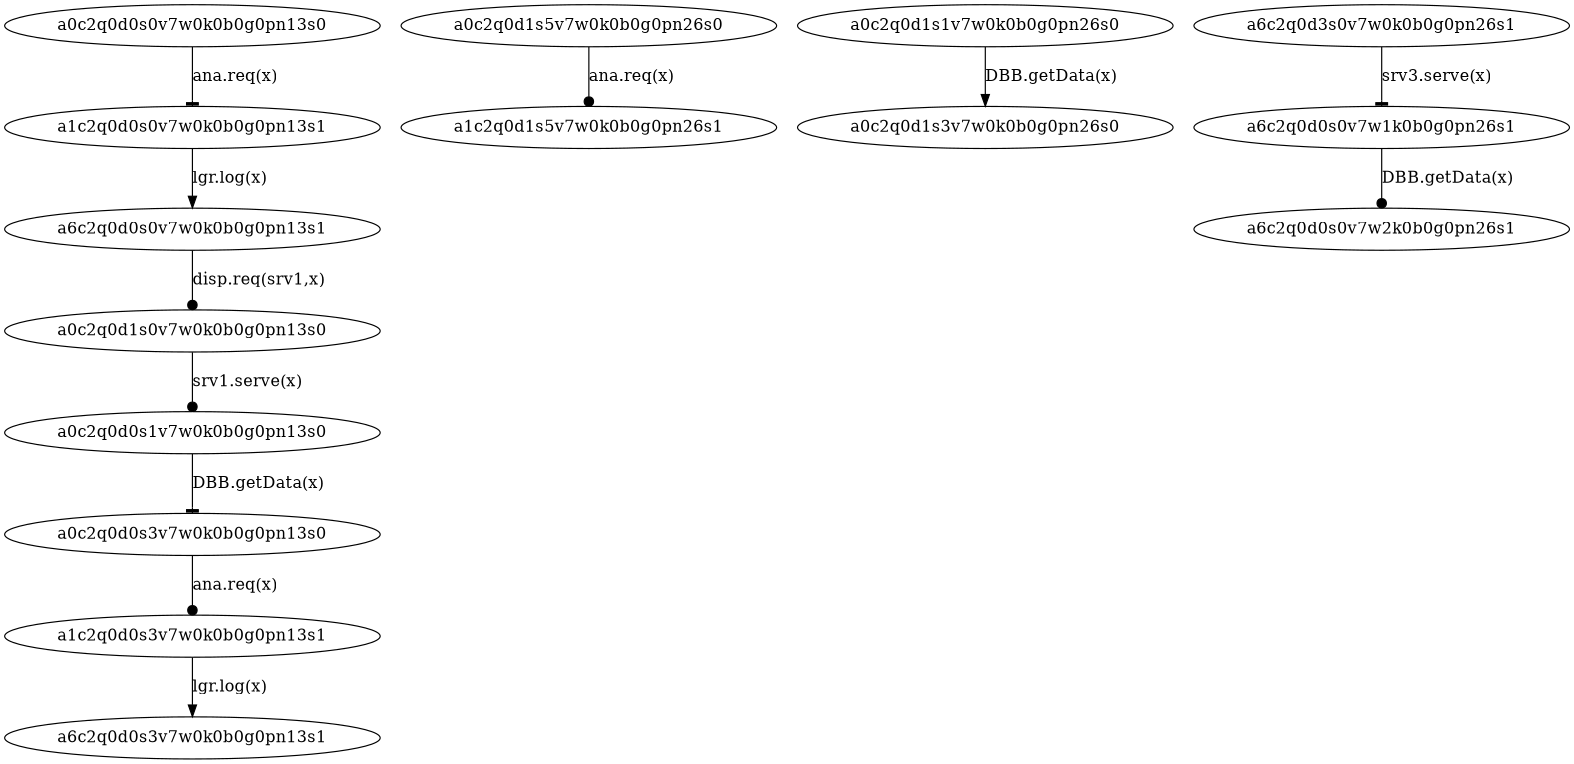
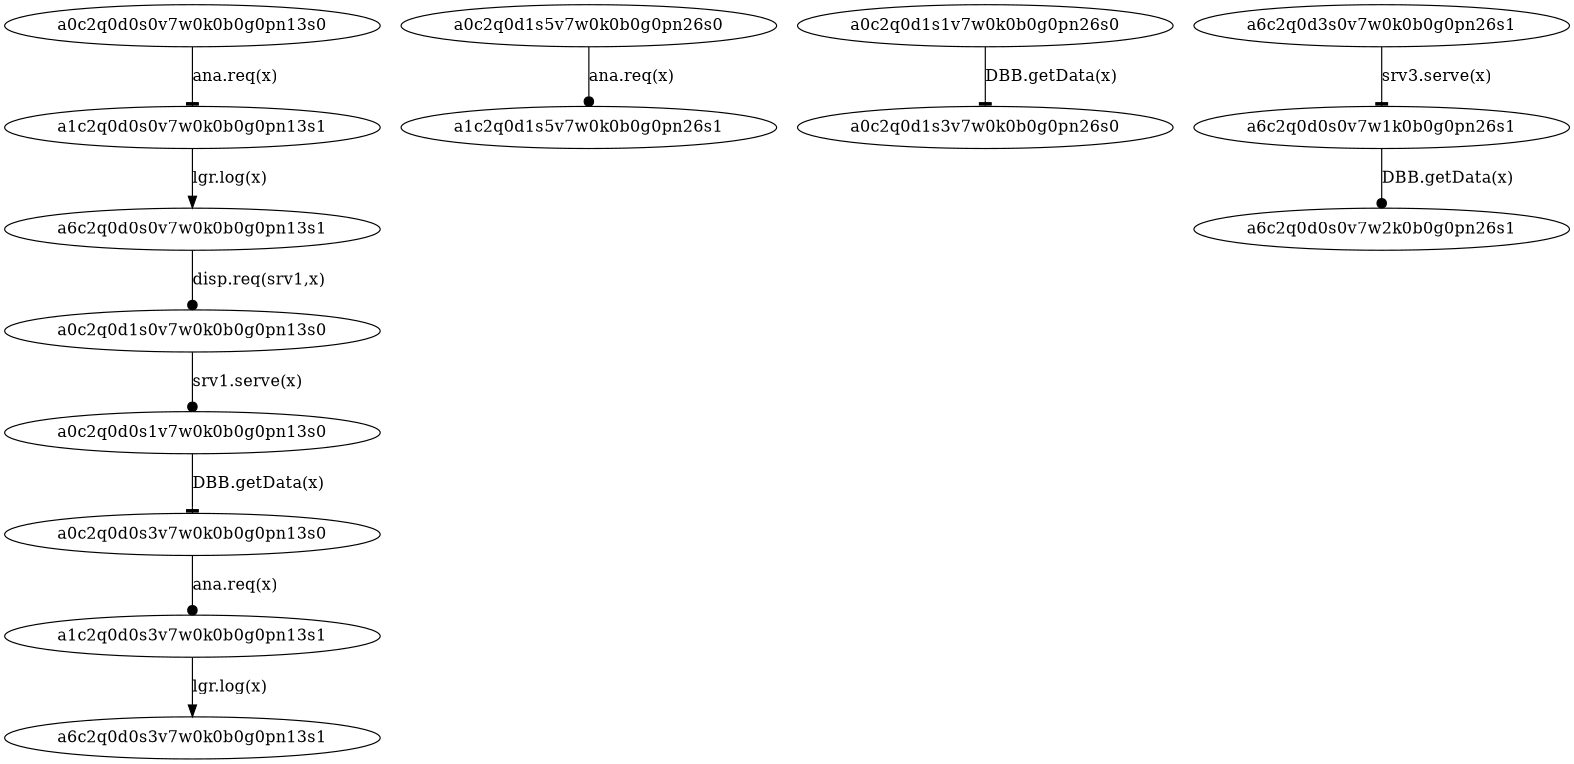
edge "a0c2q0d1s1v7w0k0b0g0pn26s0" -> "a0c2q0d1s3v7w0k0b0g0pn26s0": arrowhead normal -> tee
